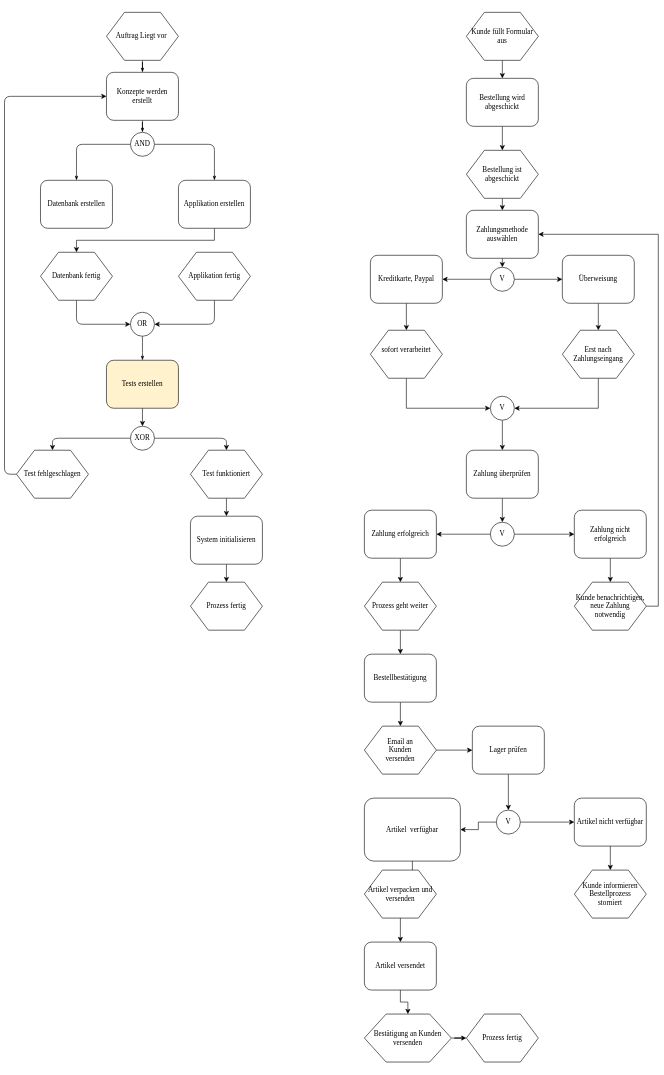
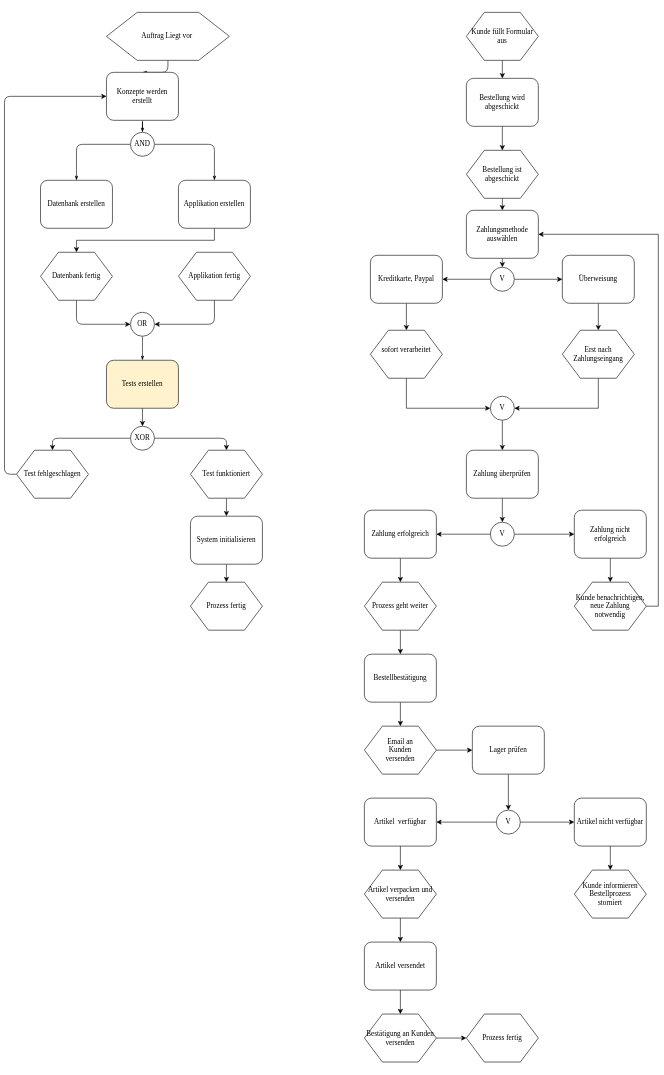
node "Auftrag Liegt vor": size 72x48 -> 123x48
node "Artikel verfügbar": size 96x63 -> 72x48
node "Bestätigung an Kunden versenden": size 87x48 -> 72x48
